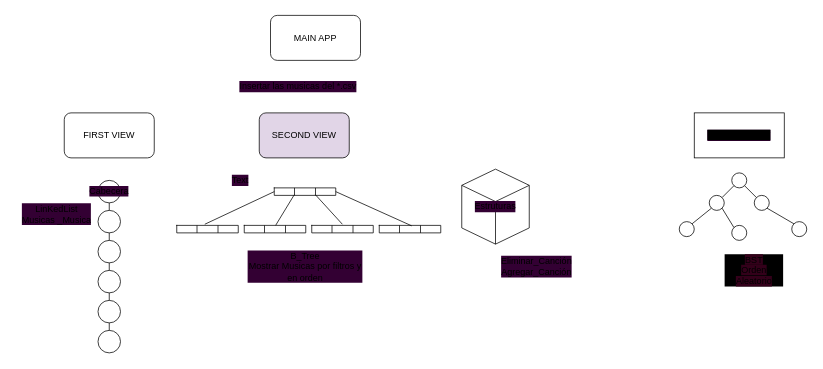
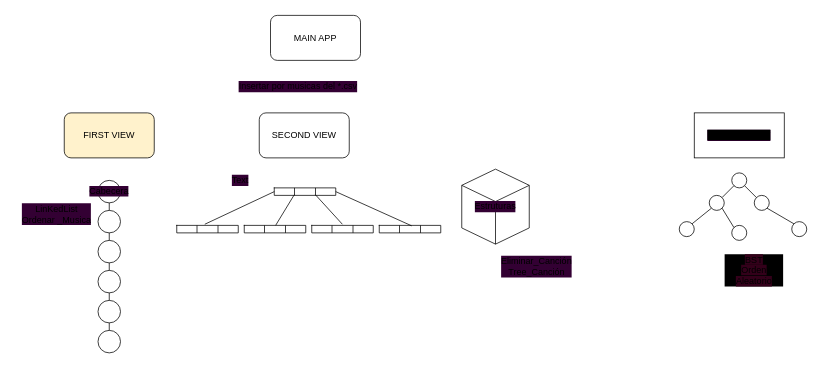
node "Insertar las musicas del *.csv": label "Insertar las musicas del *.csv" -> "Insertar por musicas del *.csv"
node "FIRST VIEW": fillcolor #ffffff -> #fff2cc
node "SECOND VIEW": fillcolor #e1d5e7 -> #ffffff
node "LinKedList Musicas _Musica": label "LinKedList Musicas _Musica" -> "LinKedList Ordenar _Musica"
node "B_Tree Mostrar Musicas por filtros y en orden": removed
node "Eliminar_Canción Agregar_Canción": label "Eliminar_Canción Agregar_Canción" -> "Eliminar_Canción Tree_Canción"
